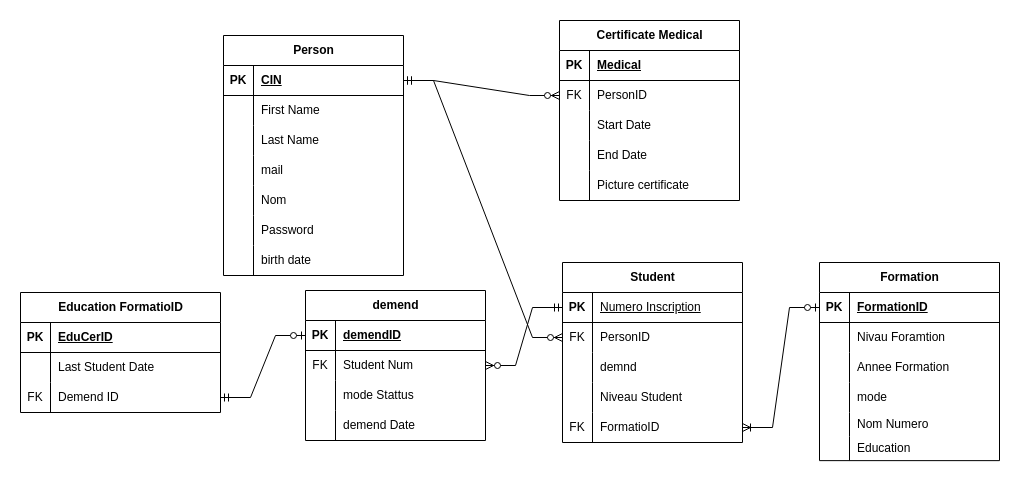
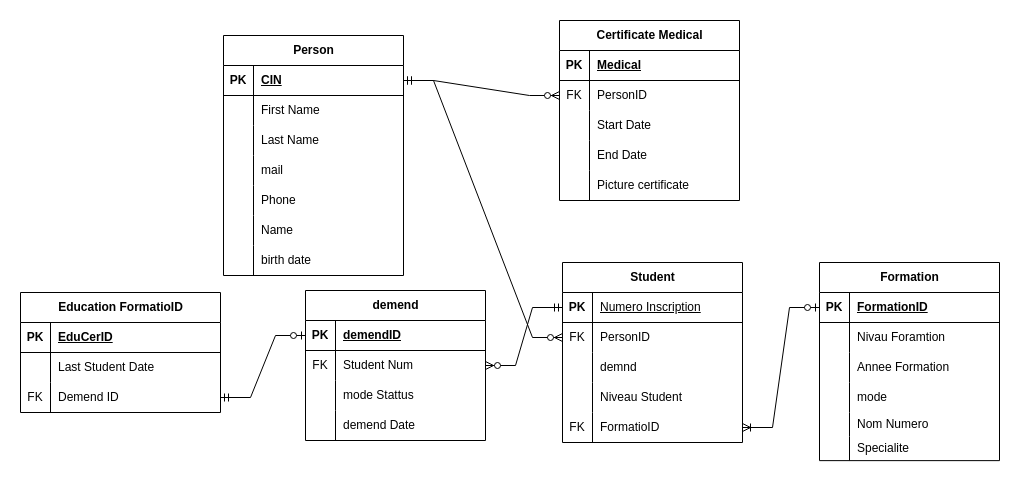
node "Nom": label "Nom" -> "Phone"
node "Password": label "Password" -> "Name"
node "Education": label "Education" -> "Specialite"
